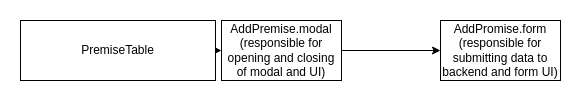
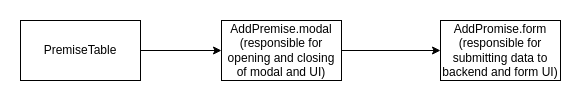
node "PremiseTable": size 195x60 -> 120x60
